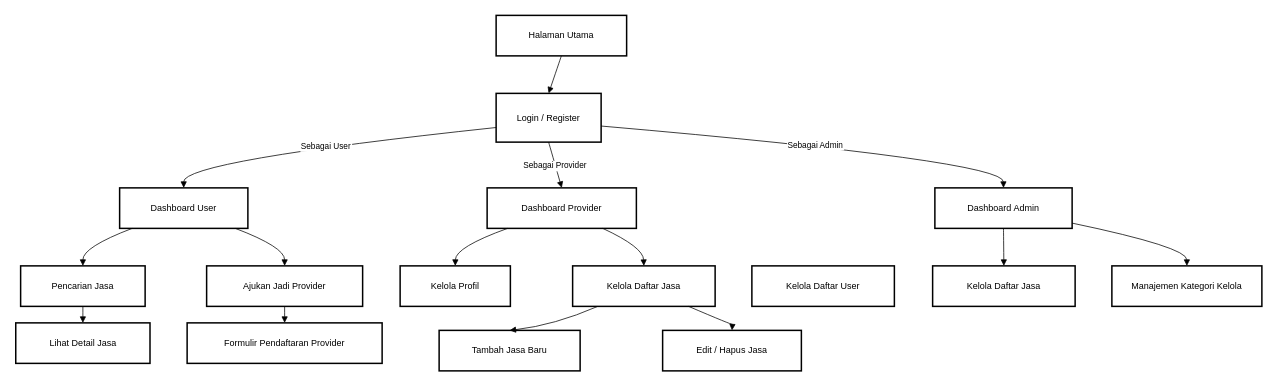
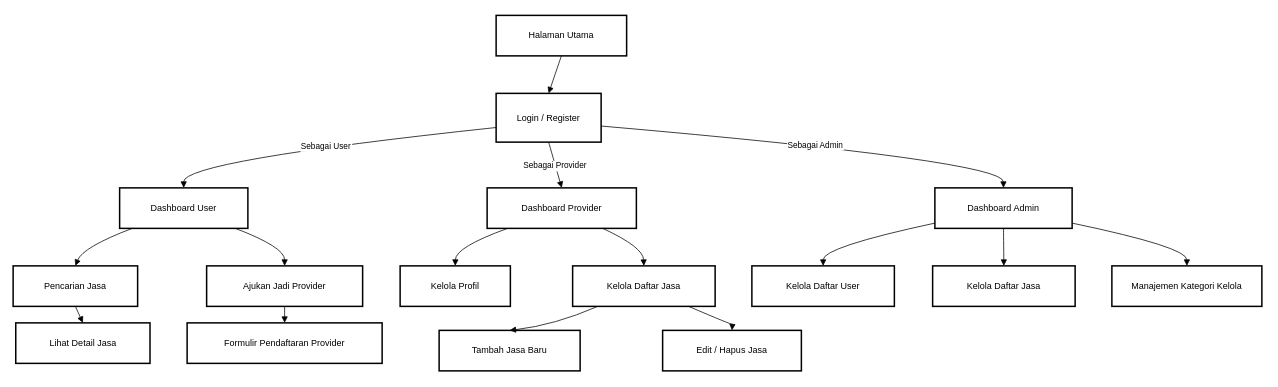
edge "Dashboard Admin" -> "Kelola Daftar User": added
node "Pencarian Jasa": moved (83, 286) -> (75, 286)
